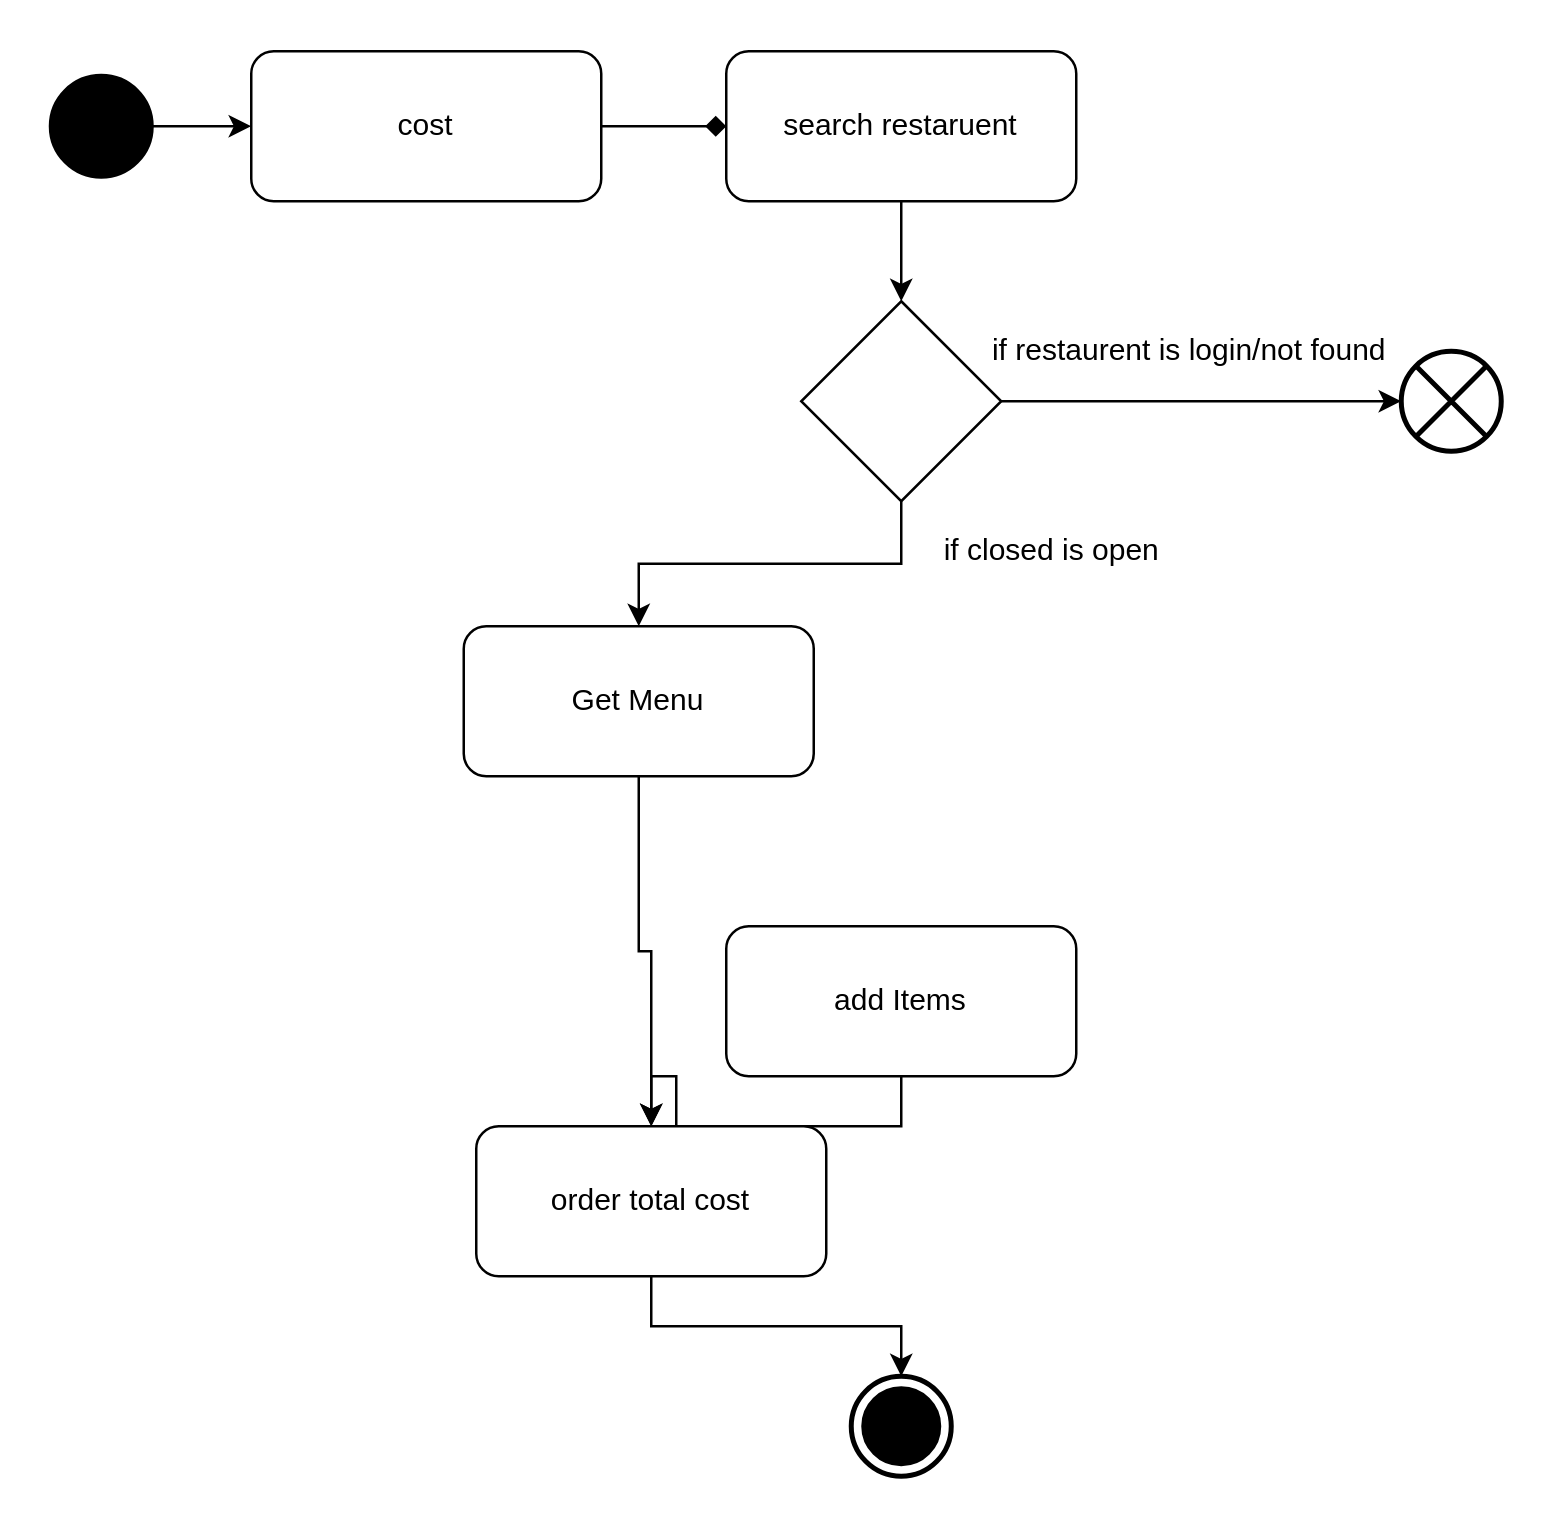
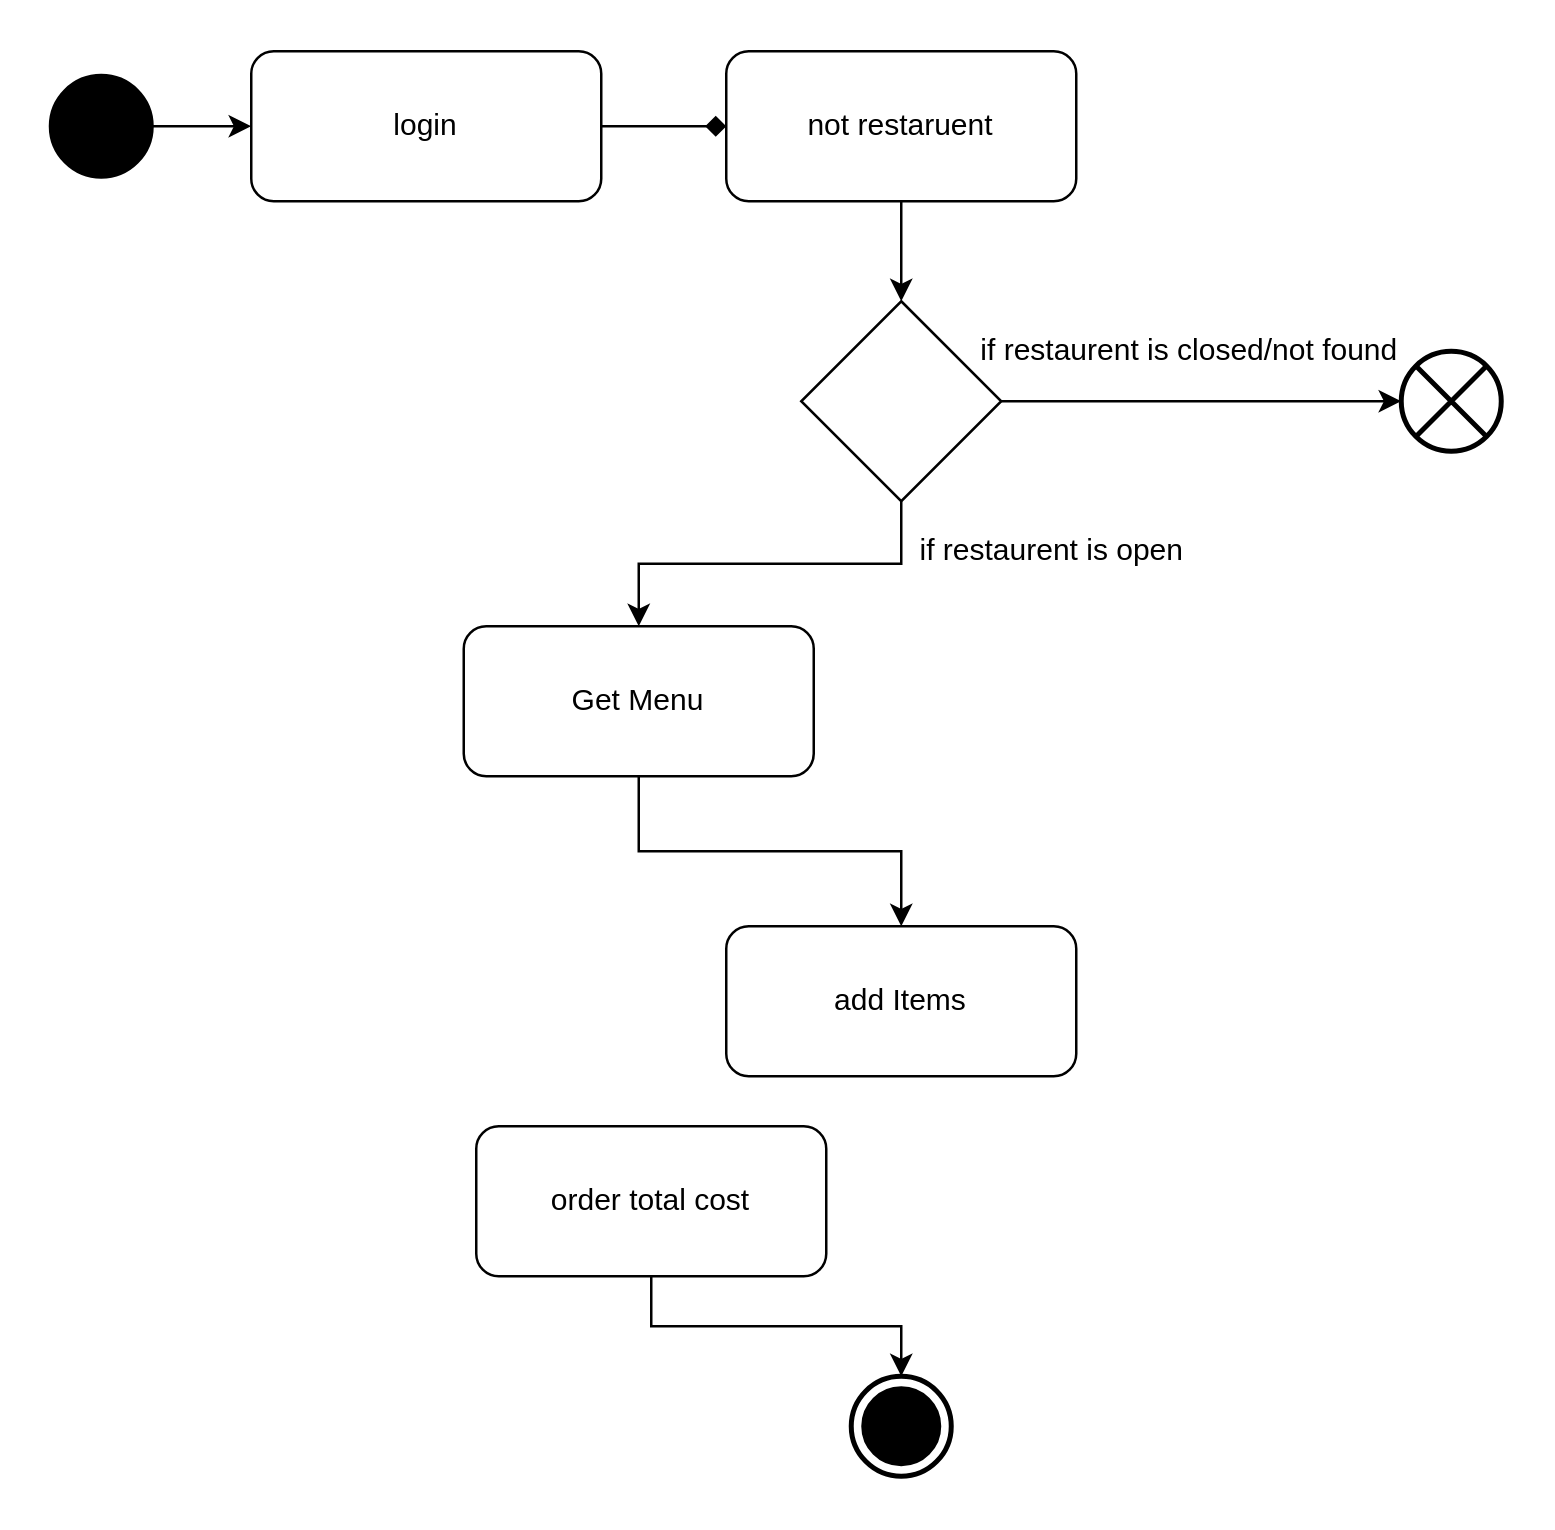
node "cost": label "cost" -> "login"
node "search restaruent": label "search restaruent" -> "not restaruent"
node "if restaurent is login/not found": label "if restaurent is login/not found" -> "if restaurent is closed/not found"
node "if closed is open": label "if closed is open" -> "if restaurent is open"
edge "Get Menu" -> "order total cost": now "Get Menu" -> "add Items"
edge "add Items" -> "order total cost": removed
